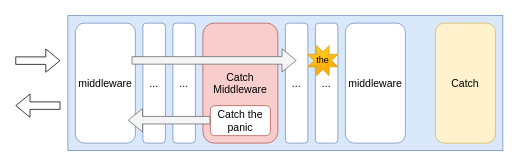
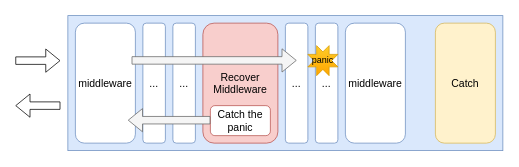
node "the": label "the" -> "panic"
node "Catch Middleware": label "Catch Middleware" -> "Recover Middleware"
